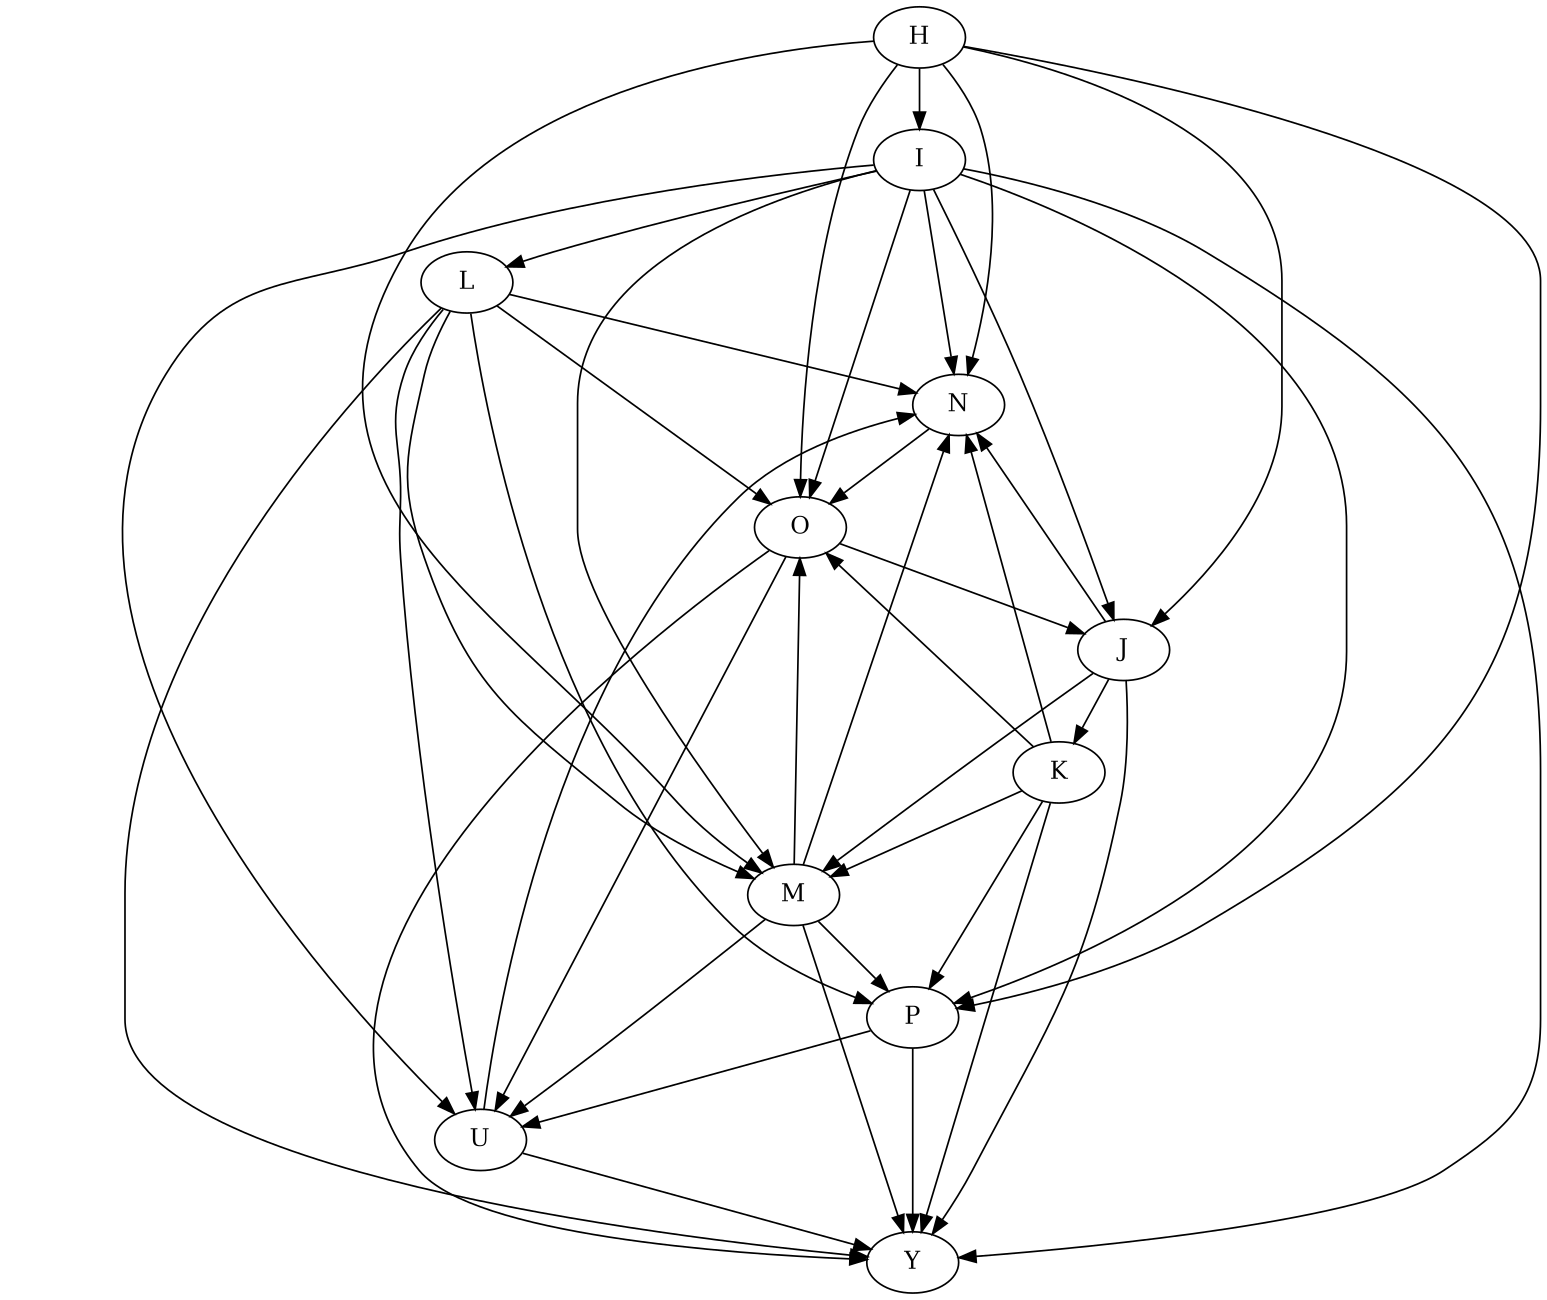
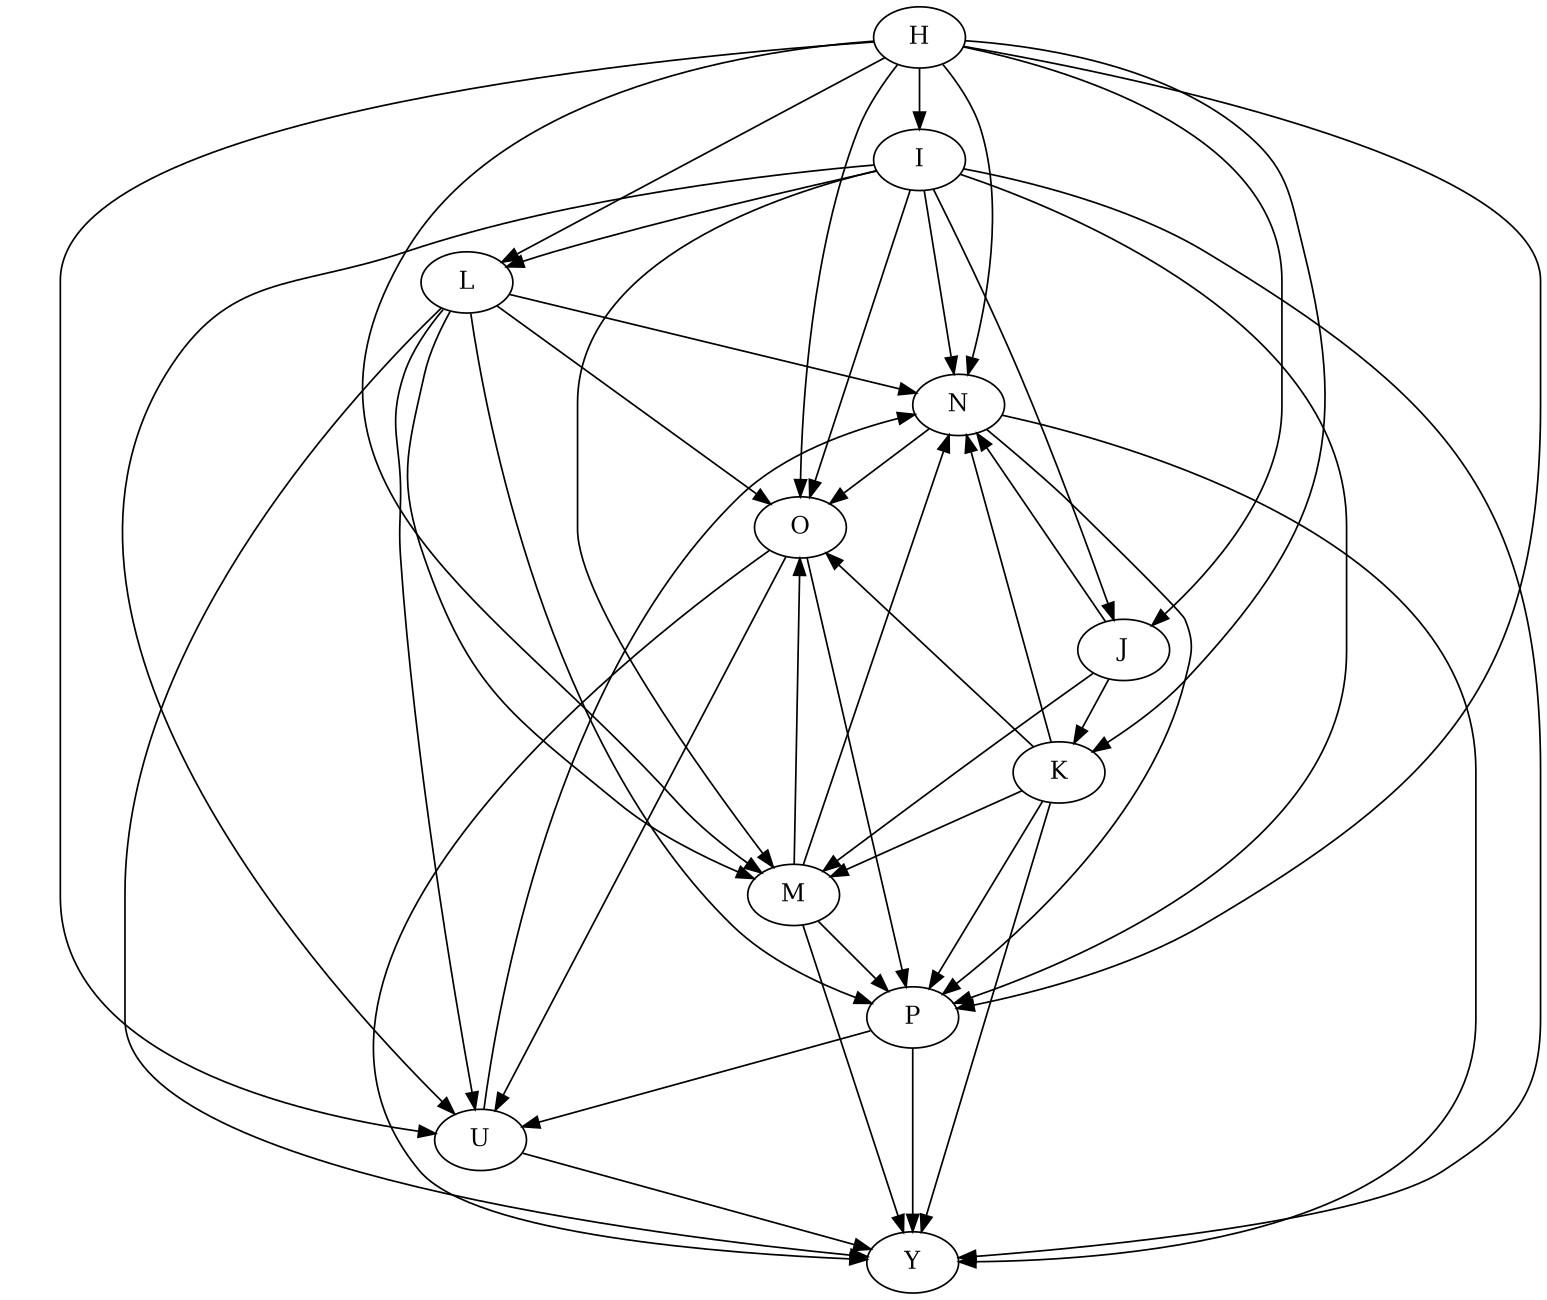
edge "H" -> "L": added
edge "H" -> "K": added
edge "O" -> "J": now "O" -> "P"
edge "N" -> "P": added
edge "J" -> "Y": now "N" -> "Y"
edge "M" -> "U": now "H" -> "U"
